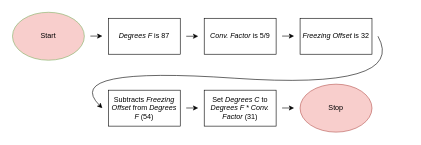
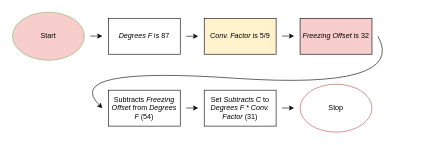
node "Conv. Factor is 5/9": fillcolor #ffffff -> #fff2cc
node "Freezing Offset is 32": fillcolor #ffffff -> #f8cecc
node "Set Degrees C to Degrees F * Conv. Factor (31)": label "Set Degrees C to Degrees F * Conv. Factor (31)" -> "Set Subtracts C to Degrees F * Conv. Factor (31)"
node "Stop": fillcolor #f8cecc -> #ffffff
